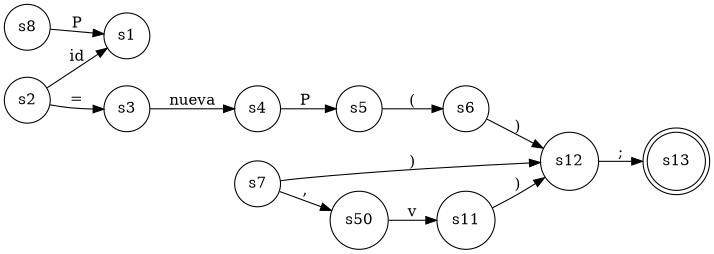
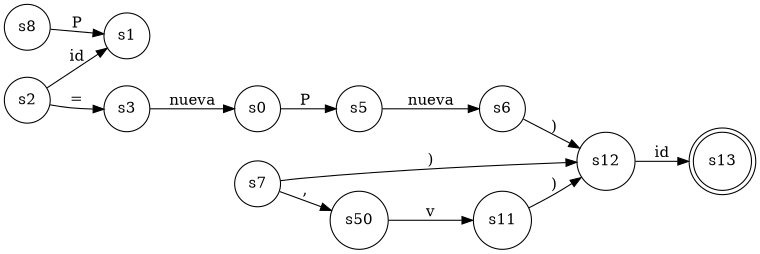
edge "s5" -> "s6": label "(" -> "nueva"
node "s4": label "s4" -> "s0"
edge "s12" -> "s13": label ";" -> "id"
